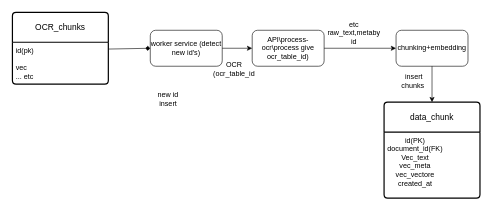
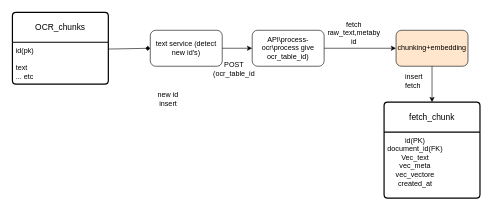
node "etc raw_text,metaby id": label "etc raw_text,metaby id" -> "fetch raw_text,metaby id"
node "worker service (detect new id's)": label "worker service (detect new id's)" -> "text service (detect new id's)"
node "chunking+embedding": fillcolor #ffffff -> #ffe6cc
node "id(pk) vec ... etc": label "id(pk) vec ... etc" -> "id(pk) text ... etc"
node "OCR (ocr_table_id": label "OCR (ocr_table_id" -> "POST (ocr_table_id"
node "insert chunks": label "insert chunks" -> "insert fetch"
node "data_chunk": label "data_chunk" -> "fetch_chunk"
